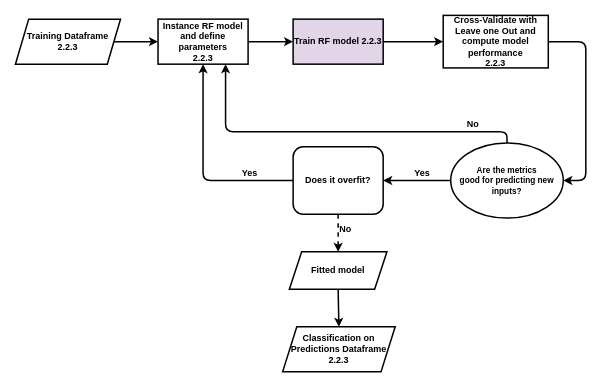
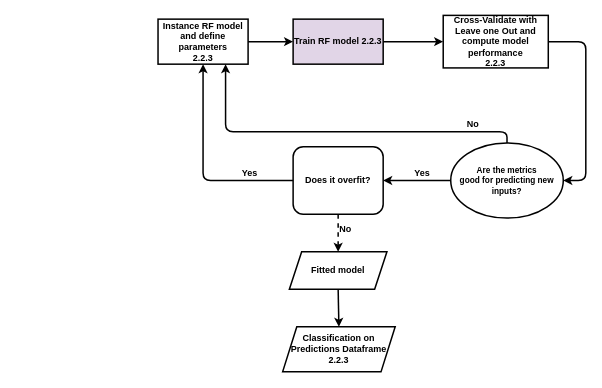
node "Training Dataframe 2.2.3": removed
edge "Training Dataframe 2.2.3" -> "Instance RF model and define parameters 2.2.3": removed
